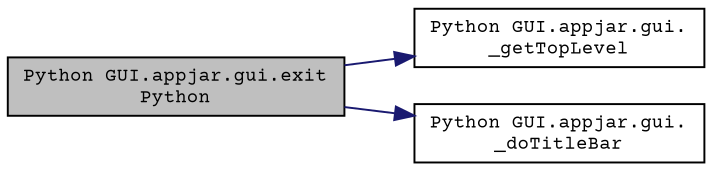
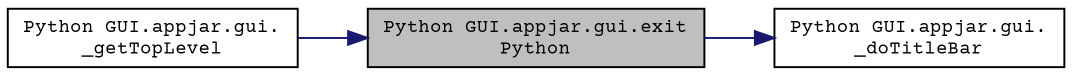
edge "Python GUI.appjar.gui.exit Python" -> "Python GUI.appjar.gui. _getTopLevel": reversed
